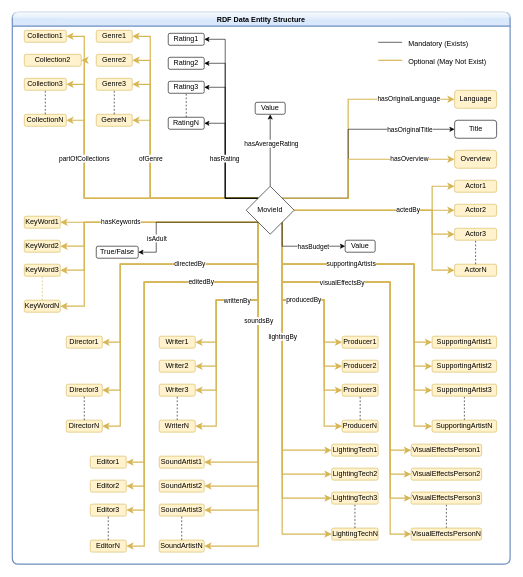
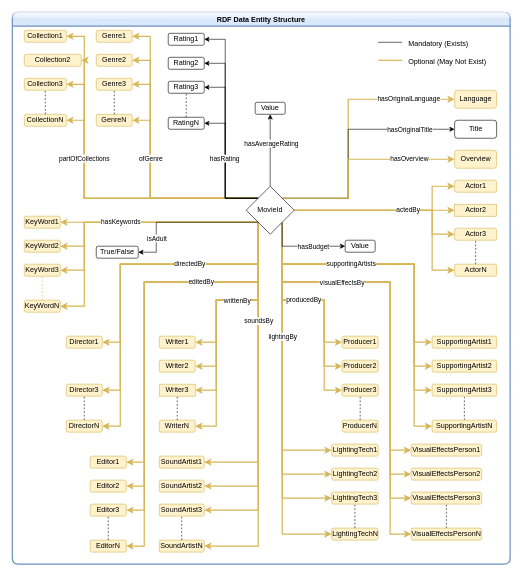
node "Actor2": shape rounded rectangle -> rectangle
node "Writer3": shape rounded rectangle -> rectangle
edge "MovieId" -> "ProducerN": removed
